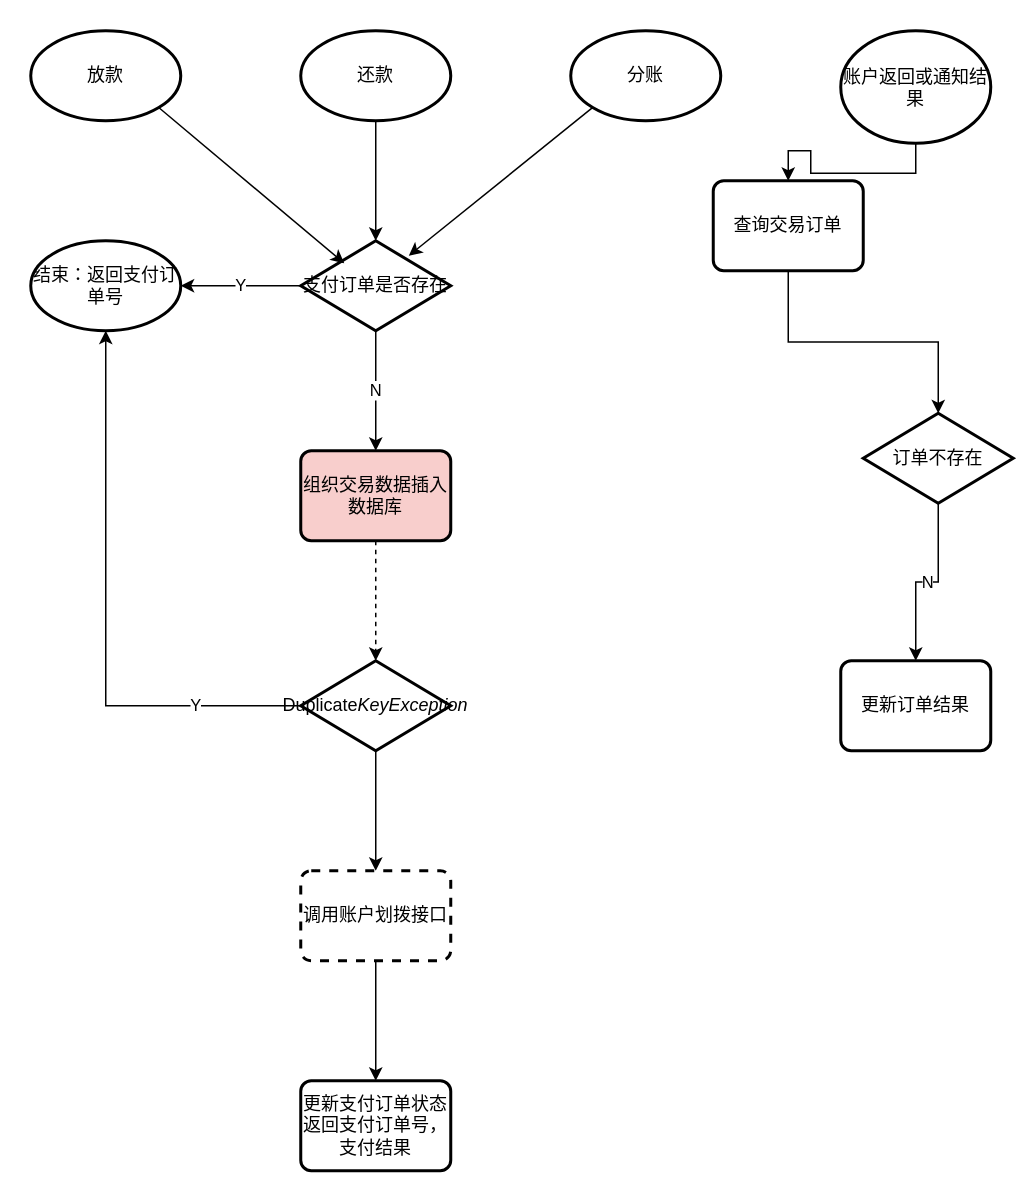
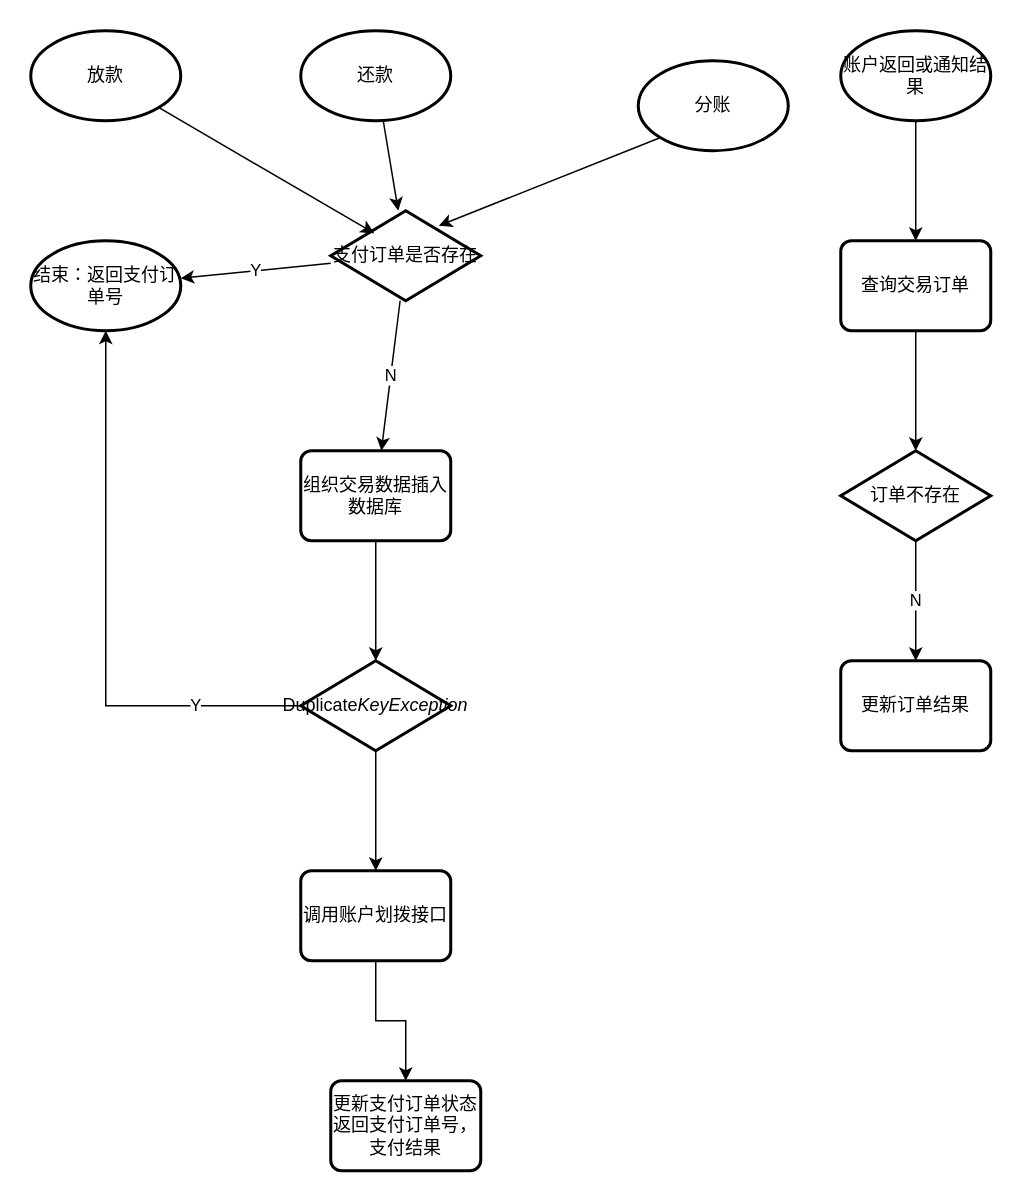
node "分账": moved (646, 76) -> (713, 106)
node "账户返回或通知结果": size 150x113 -> 150x90
node "查询交易订单": moved (788, 226) -> (916, 286)
node "支付订单是否存在": moved (376, 286) -> (406, 256)
node "订单不存在": moved (938, 458) -> (916, 496)
node "组织交易数据插入数据库": fillcolor #f8cecc -> #ffffff
edge "组织交易数据插入数据库" -> "DuplicateKeyException": style dashed -> solid
node "调用账户划拨接口": style dashed -> solid
node "更新支付订单状态 返回支付订单号，支付结果": moved (376, 1126) -> (406, 1126)
